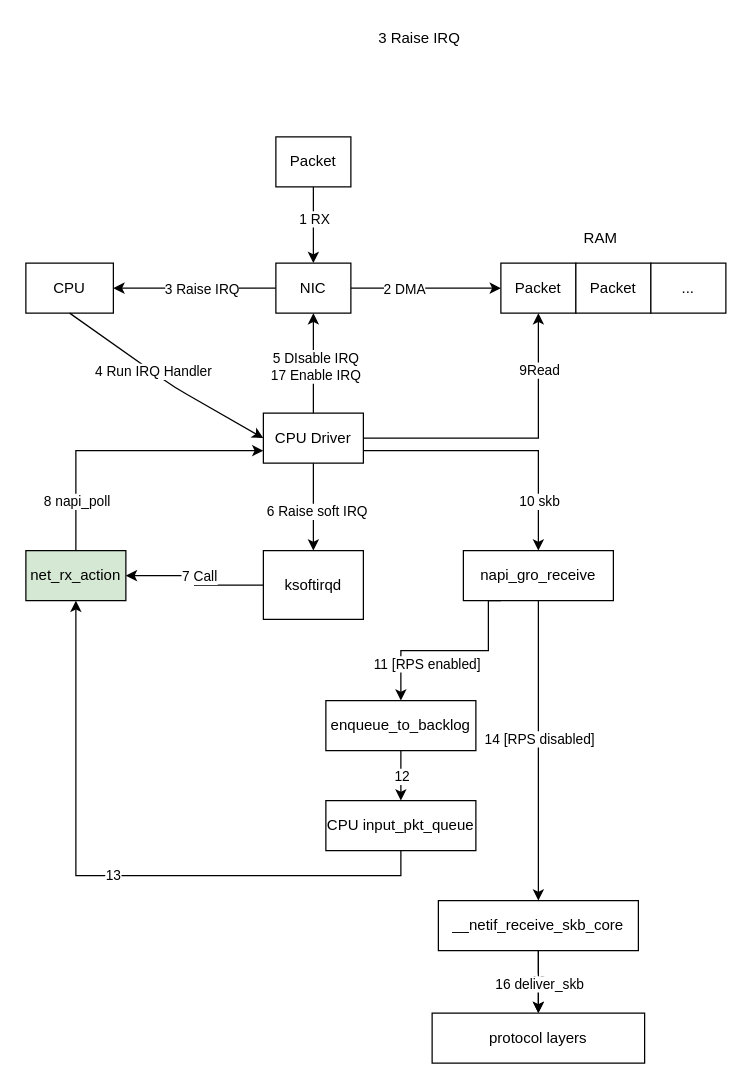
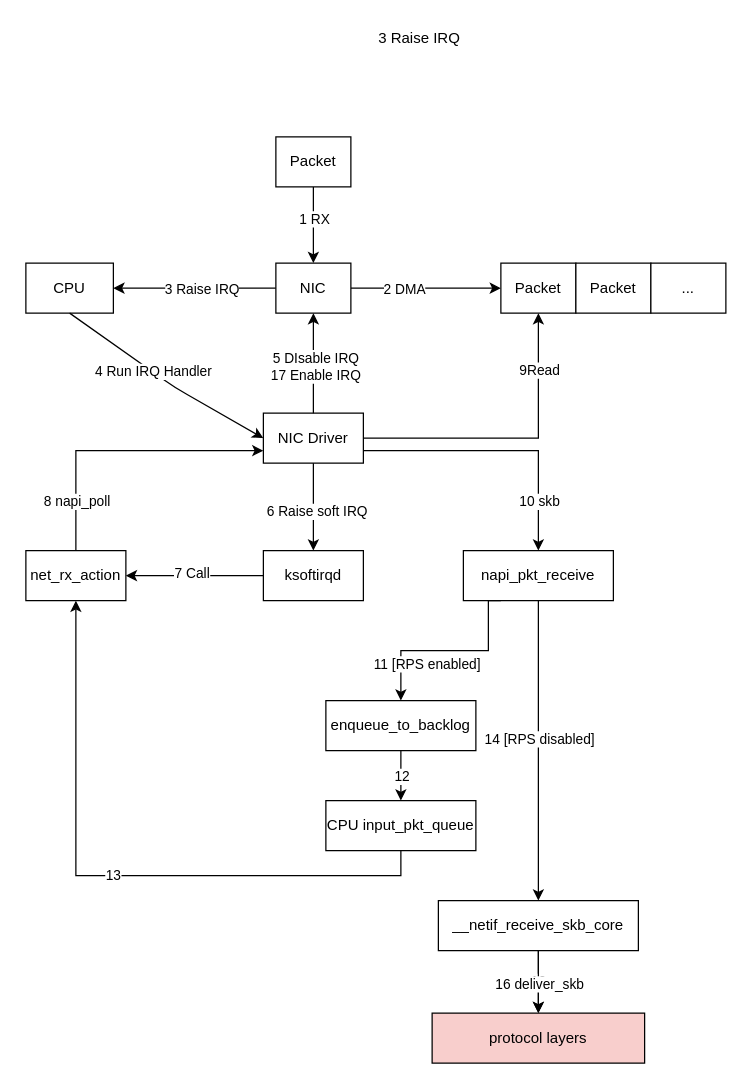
node "RAM": removed
node "CPU Driver": label "CPU Driver" -> "NIC Driver"
node "net_rx_action": fillcolor #d5e8d4 -> #ffffff
node "napi_gro_receive": label "napi_gro_receive" -> "napi_pkt_receive"
node "ksoftirqd": size 100x69 -> 100x50
node "protocol layers": fillcolor #ffffff -> #f8cecc
